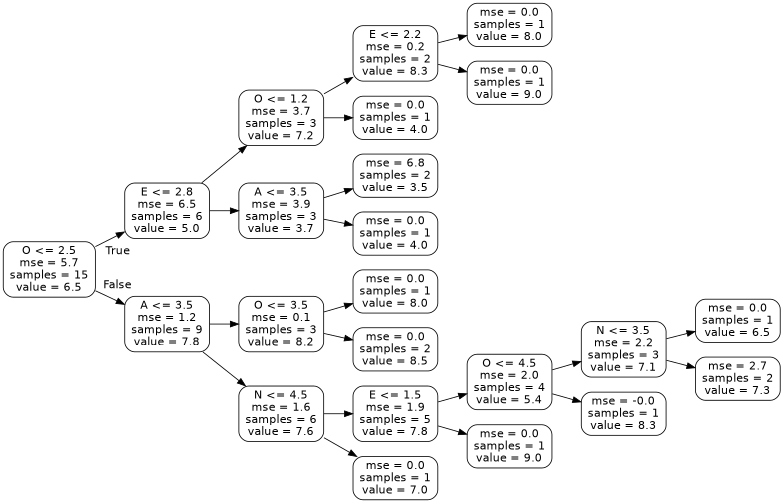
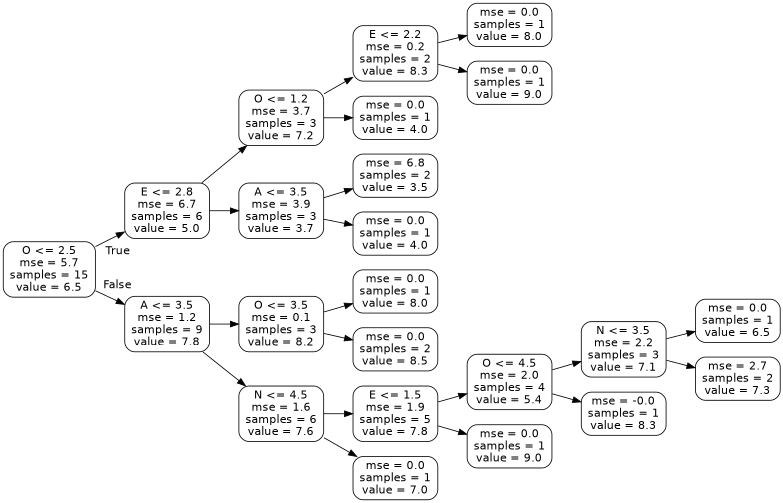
node "E <= 2.8 mse = 6.5 samples = 6 value = 5.0": label "E <= 2.8 mse = 6.5 samples = 6 value = 5.0" -> "E <= 2.8 mse = 6.7 samples = 6 value = 5.0"
